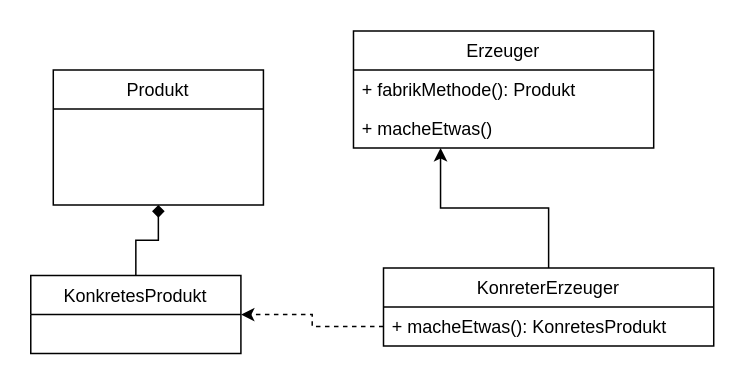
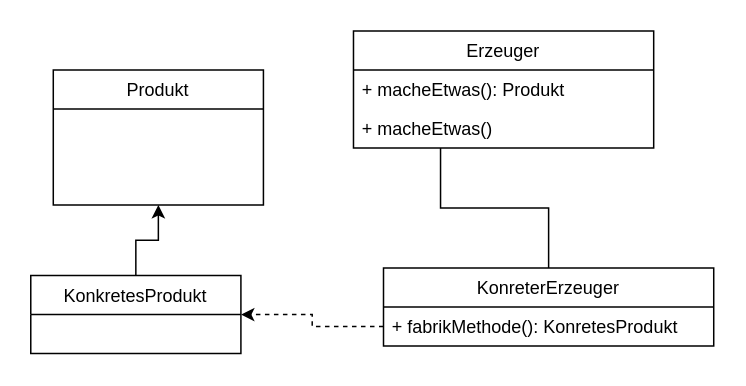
node "+ fabrikMethode(): Produkt": label "+ fabrikMethode(): Produkt" -> "+ macheEtwas(): Produkt"
edge "KonreterErzeuger" -> "+ macheEtwas()": arrowhead classic -> none
edge "KonkretesProdukt" -> "Produkt": arrowhead diamond -> classic
node "+ macheEtwas(): KonretesProdukt": label "+ macheEtwas(): KonretesProdukt" -> "+ fabrikMethode(): KonretesProdukt"
